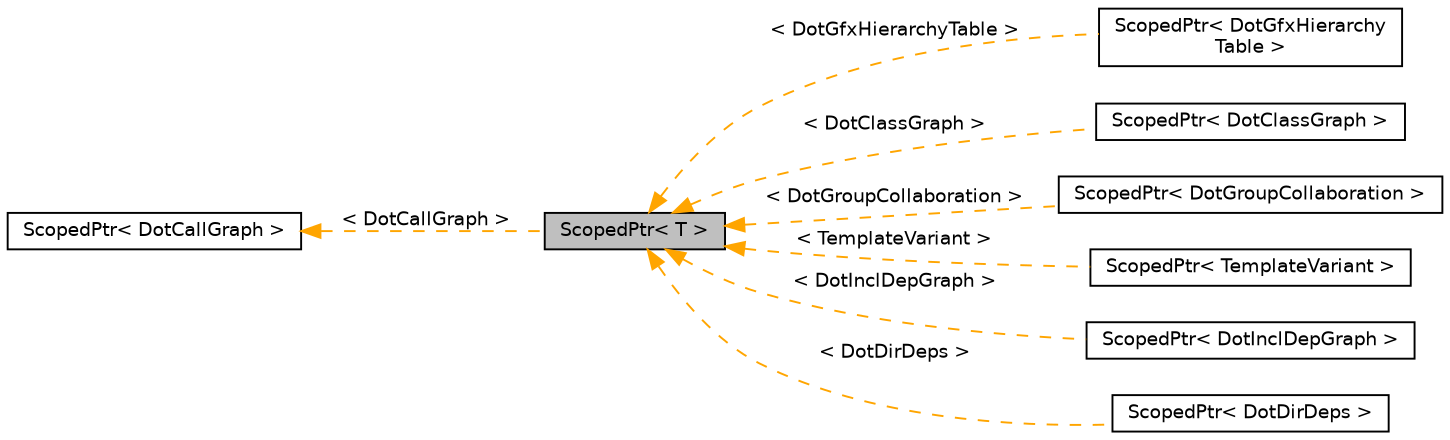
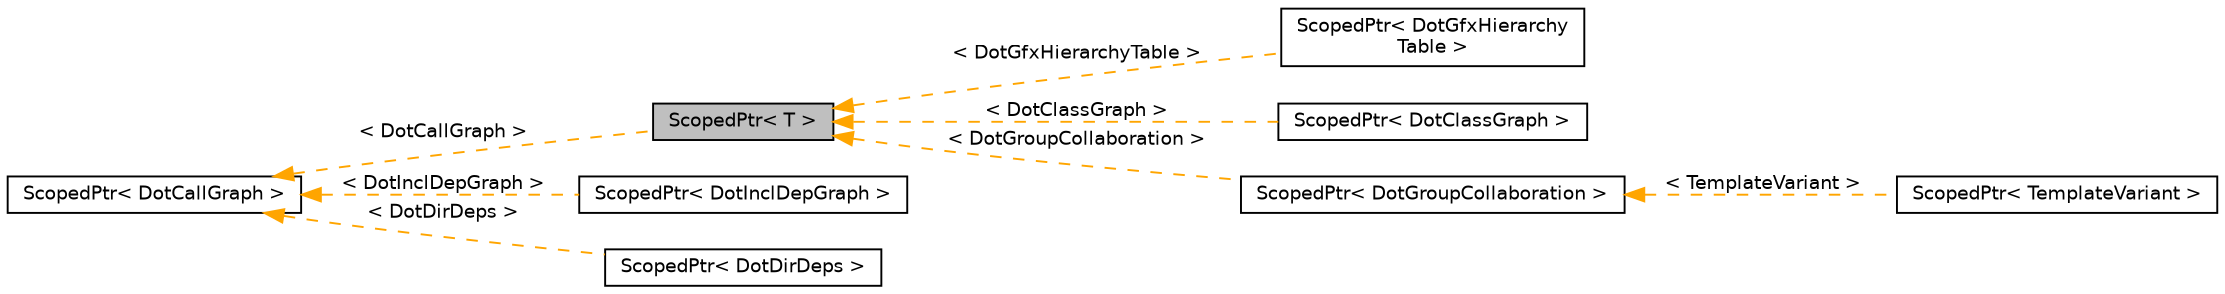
edge "ScopedPtr< TemplateVariant >" -> "ScopedPtr< T >": now "ScopedPtr< TemplateVariant >" -> "ScopedPtr< DotGroupCollaboration >"
edge "ScopedPtr< DotInclDepGraph >" -> "ScopedPtr< T >": now "ScopedPtr< DotInclDepGraph >" -> "ScopedPtr< DotCallGraph >"
edge "ScopedPtr< DotDirDeps >" -> "ScopedPtr< T >": now "ScopedPtr< DotDirDeps >" -> "ScopedPtr< DotCallGraph >"
